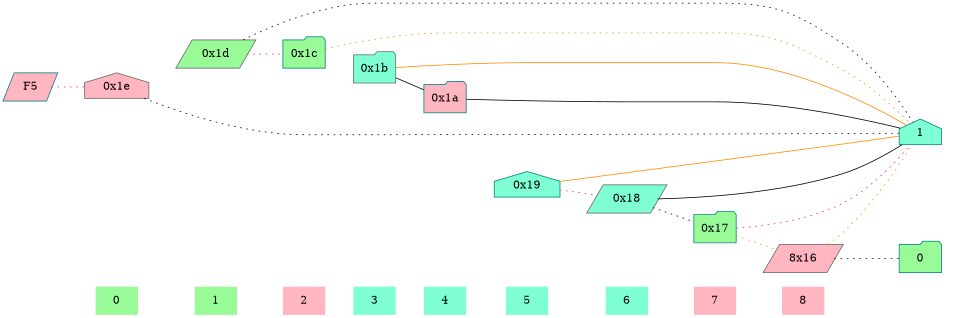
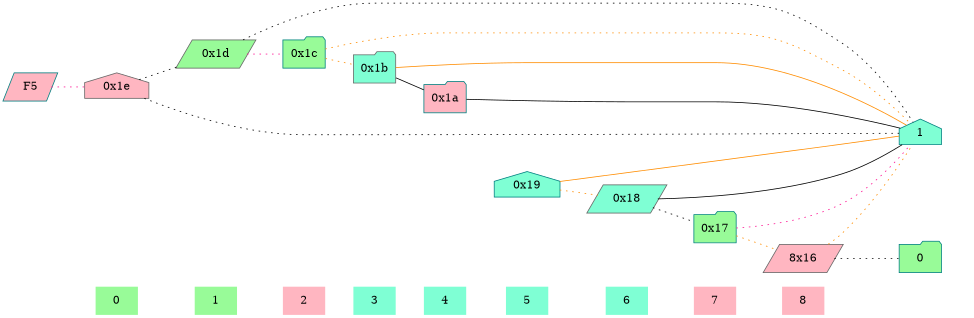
edge "0x1c" -- "0x1b": added
edge "0x1d" -- "0x1e": added
edge "0x19" -- "0x18": color deeppink -> darkorange
